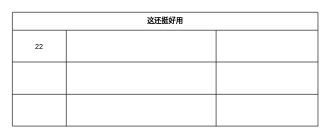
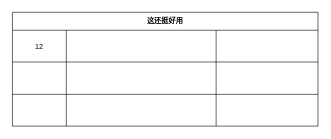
node "22": label "22" -> "12"
